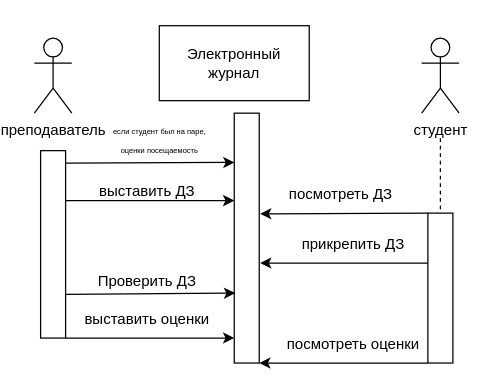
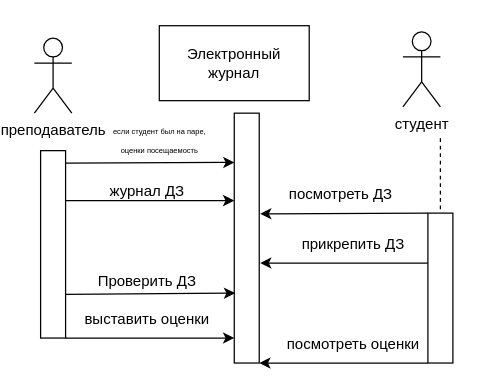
node "студент": moved (441, 76) -> (422, 69)
node "выставить ДЗ": label "выставить ДЗ" -> "журнал ДЗ"
